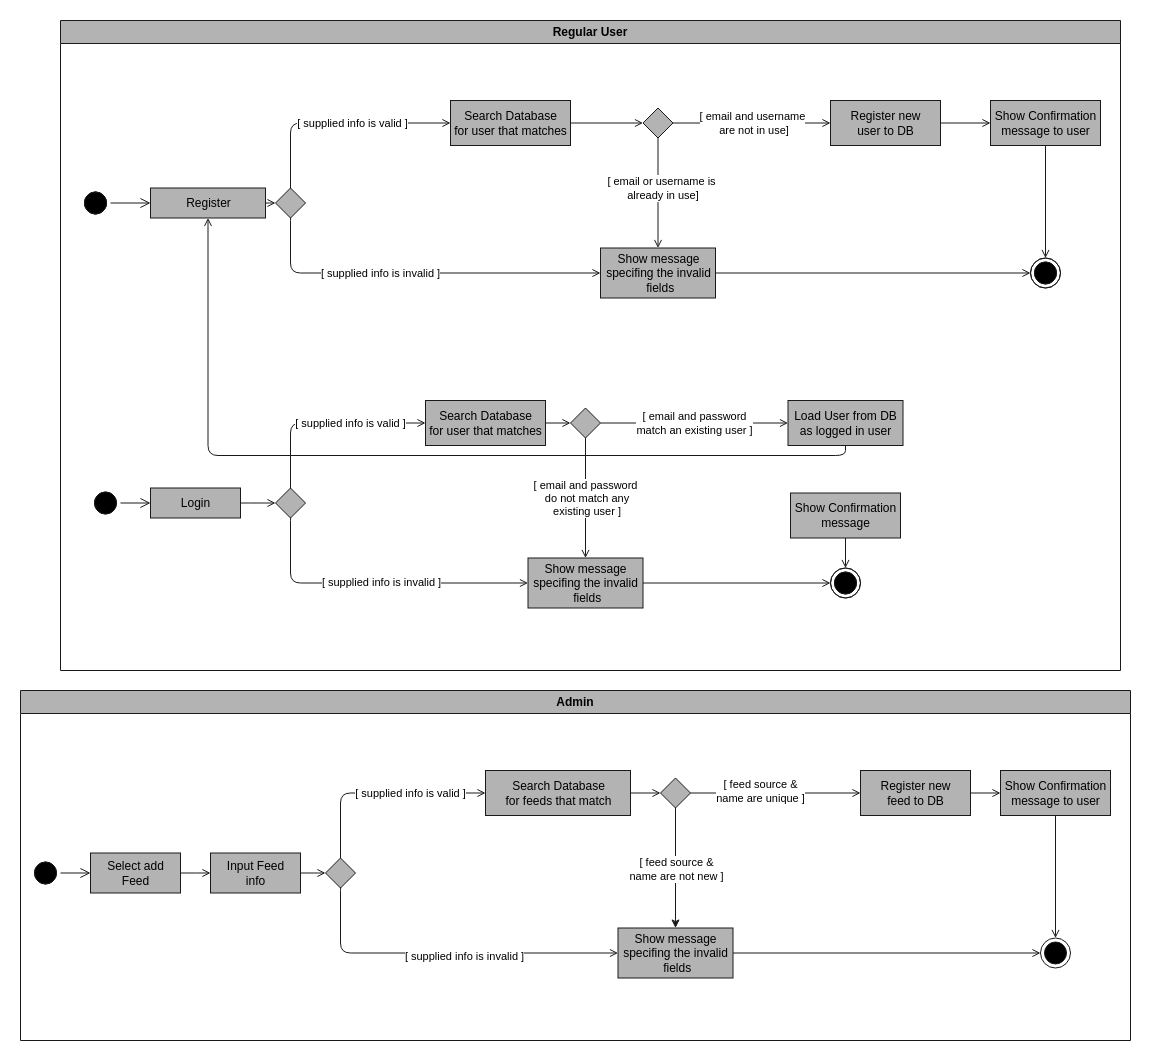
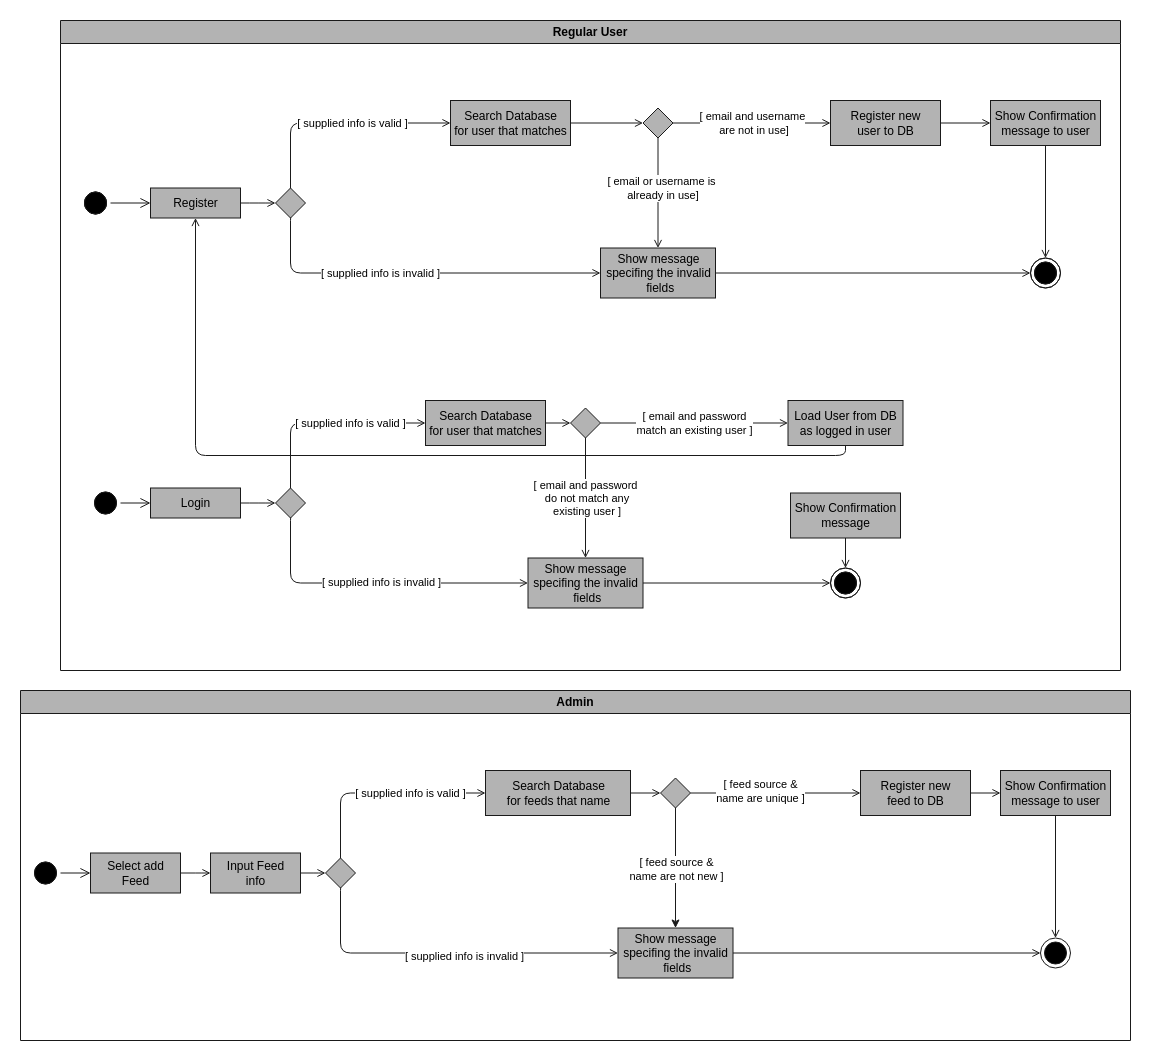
node "Register": size 115x30 -> 90x30
node "Search Database for feeds that match": label "Search Database for feeds that match" -> "Search Database for feeds that name"
